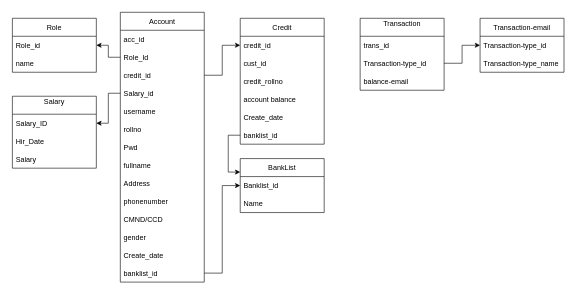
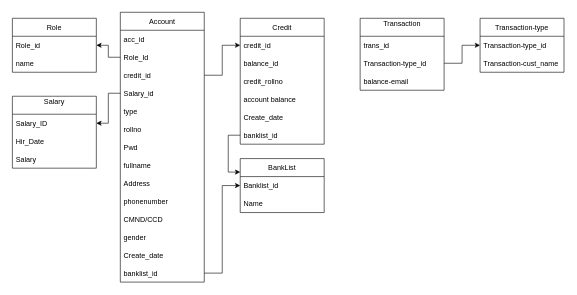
node "Transaction-email": label "Transaction-email" -> "Transaction-type"
node "cust_id": label "cust_id" -> "balance_id"
node "Transaction-type_name": label "Transaction-type_name" -> "Transaction-cust_name"
node "username": label "username" -> "type"
